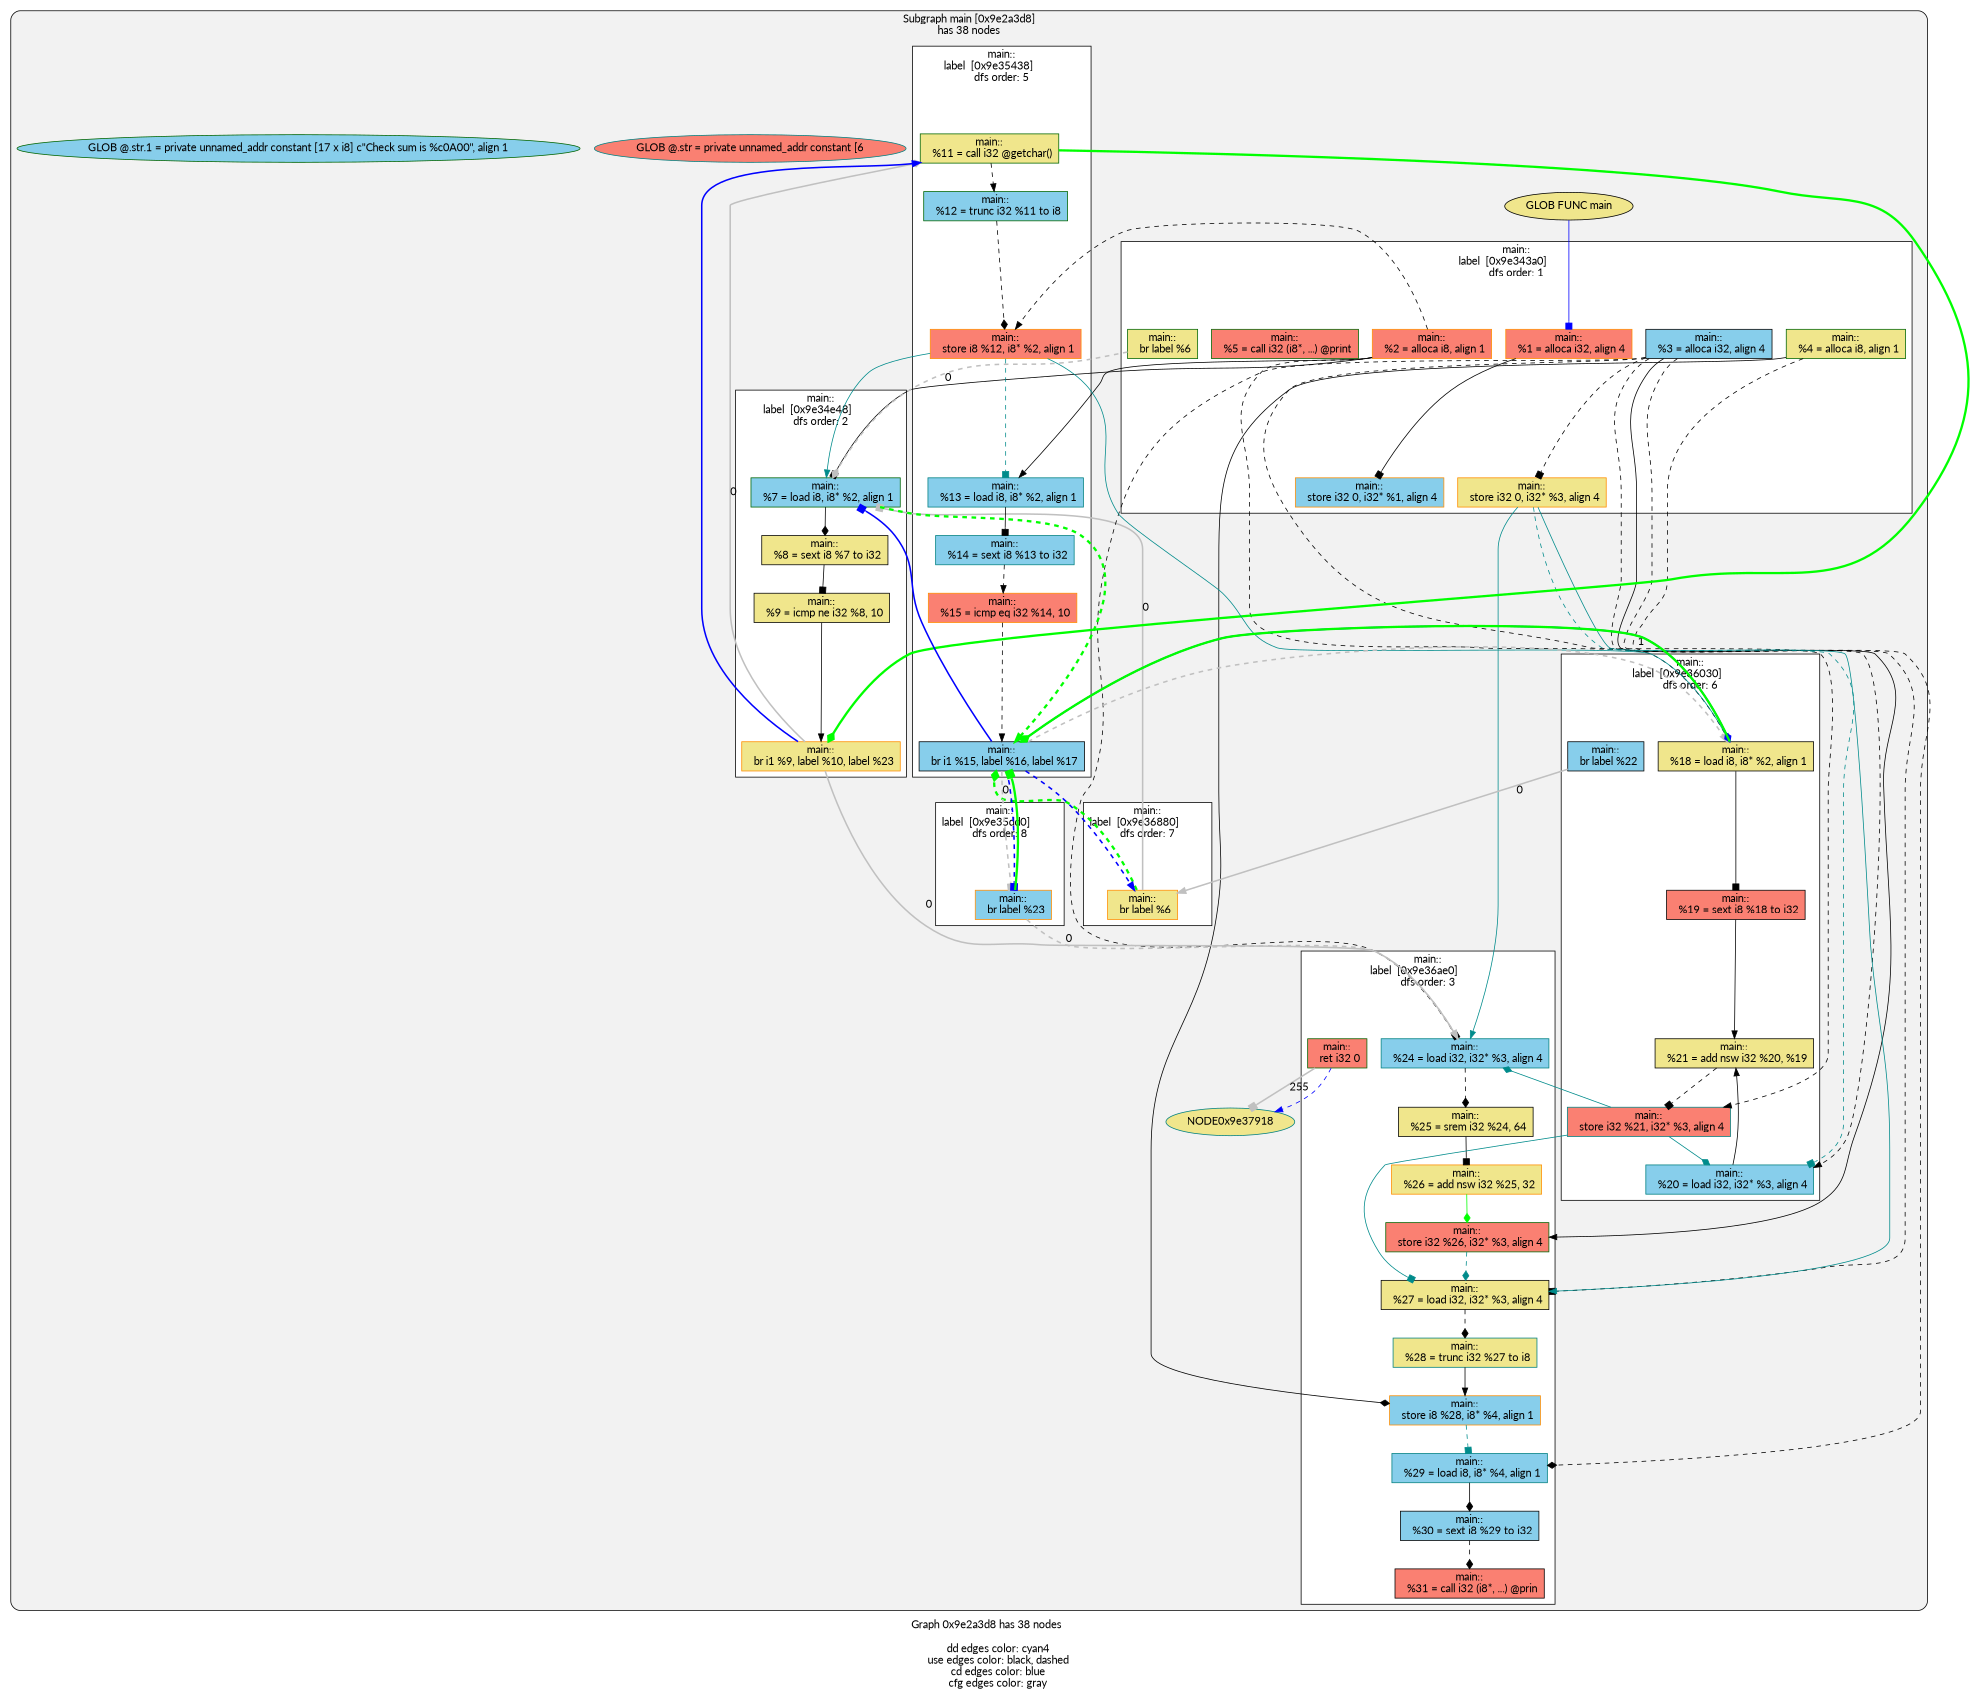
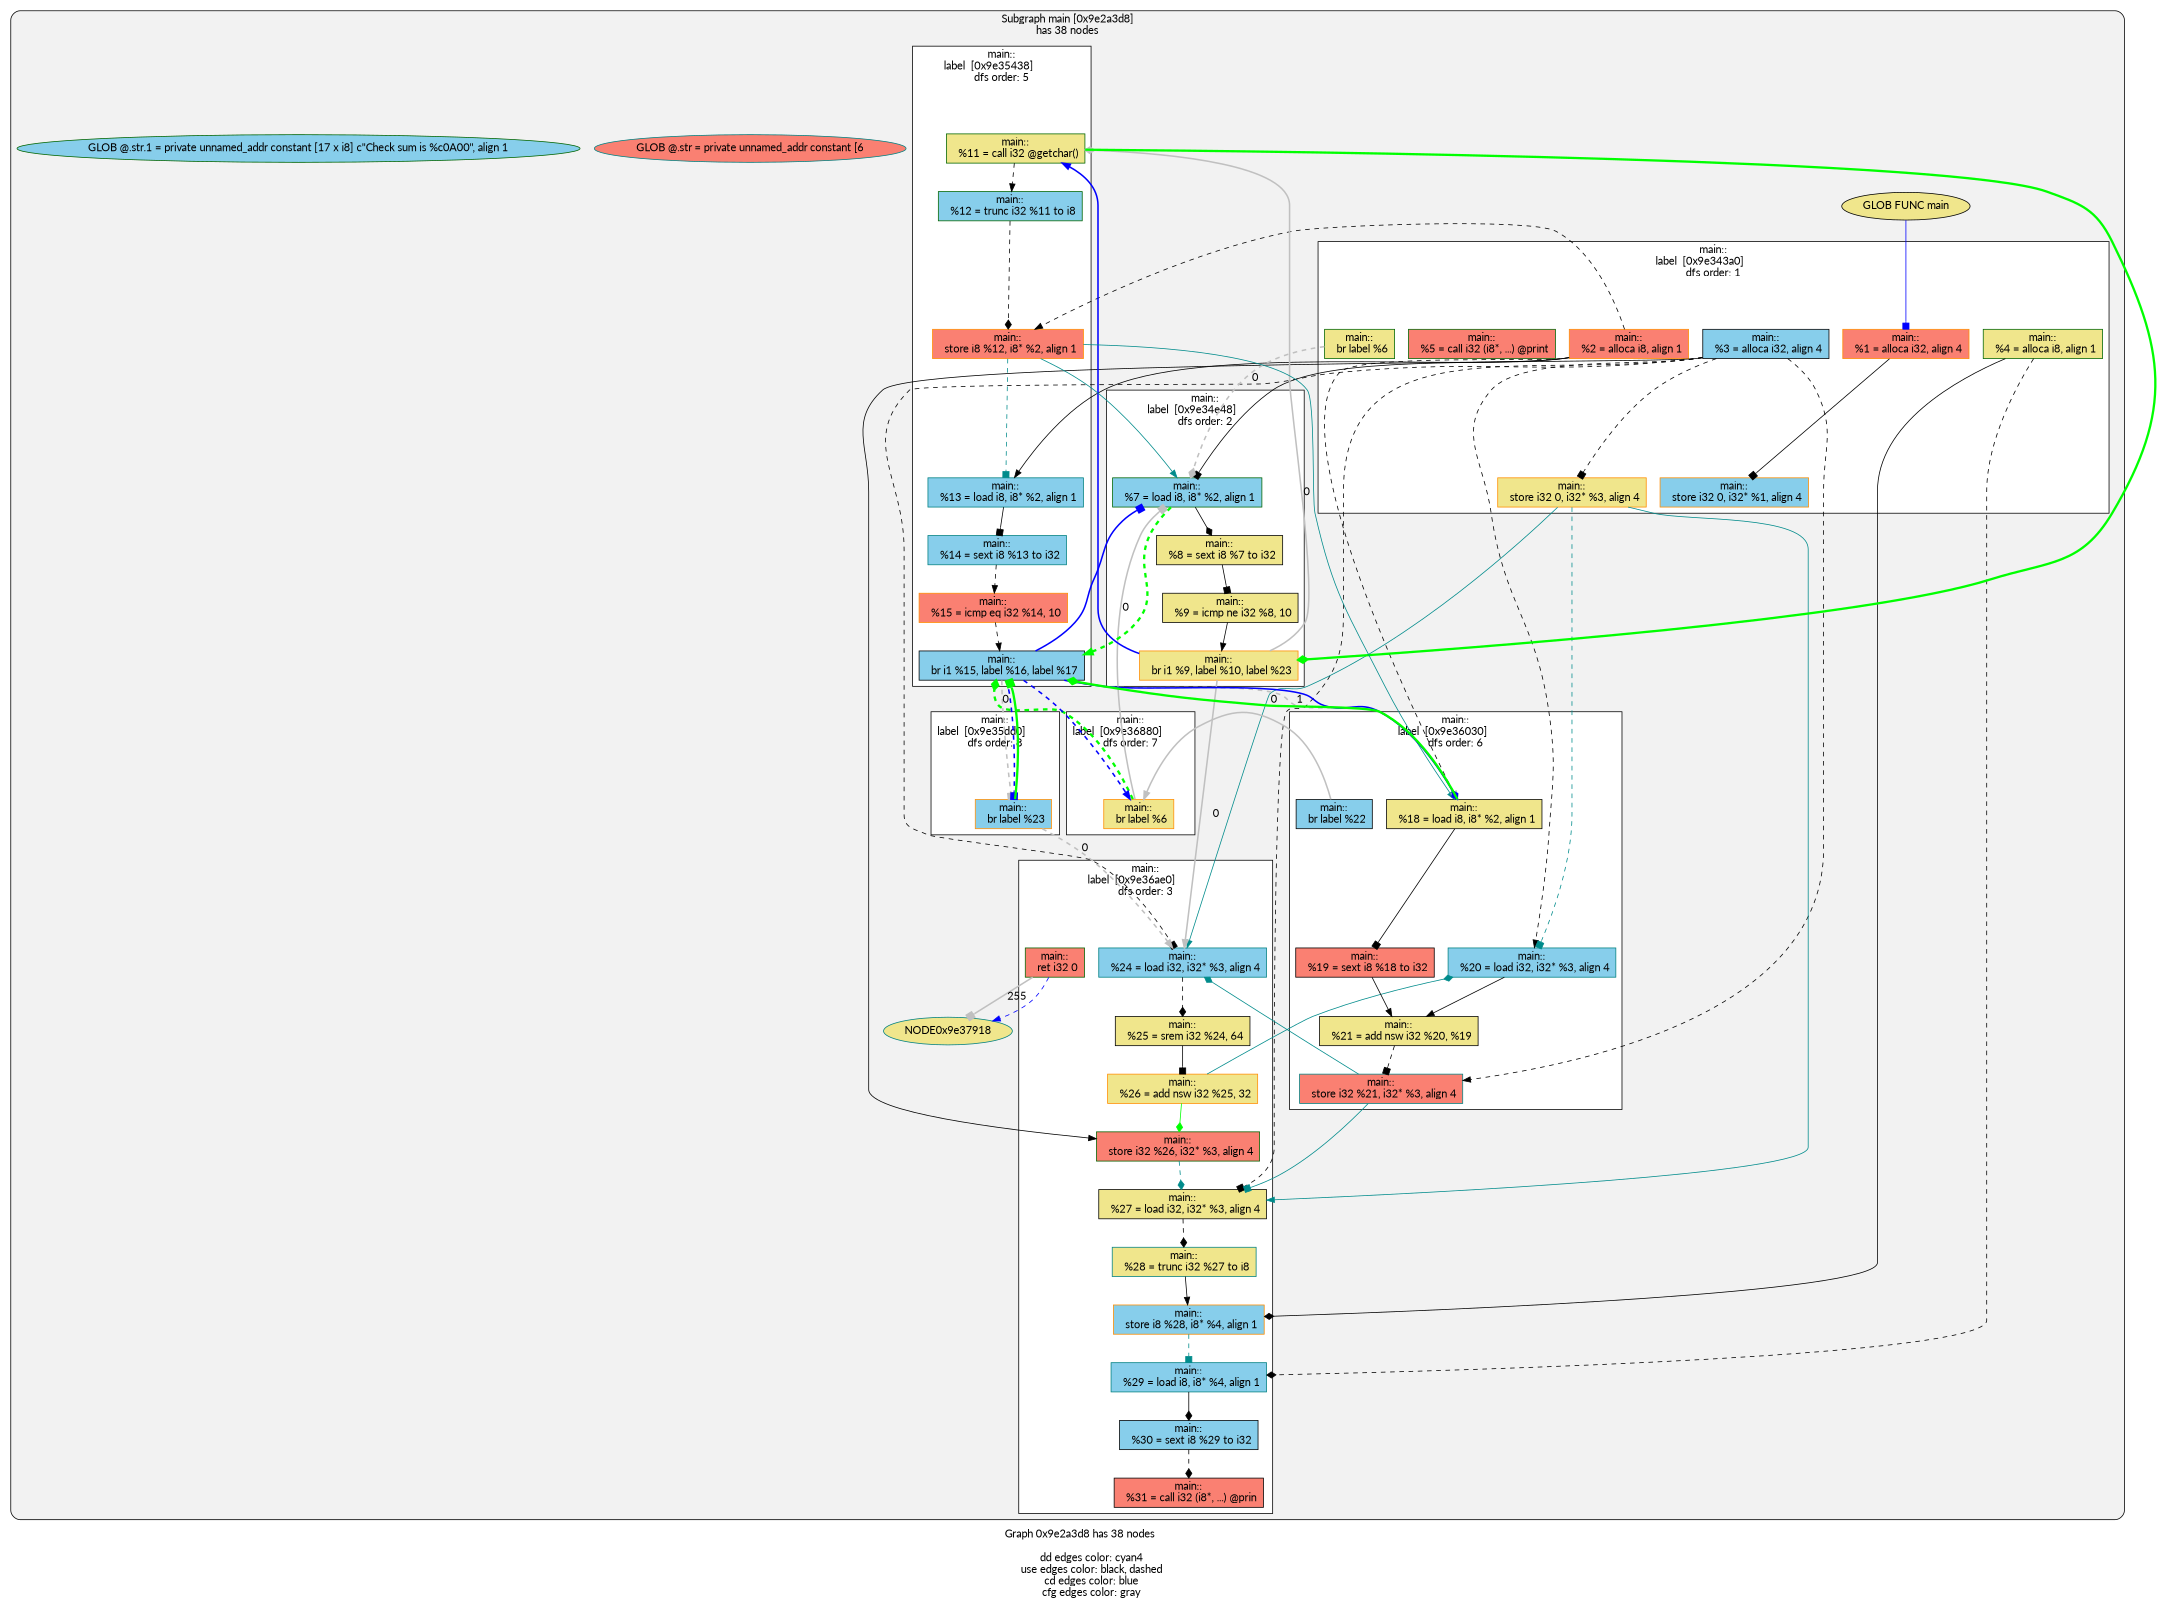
edge "main:: store i32 %21, i32* %3, align 4" -> "main:: %20 = load i32, i32* %3, align 4": now "main:: %26 = add nsw i32 %25, 32" -> "main:: %20 = load i32, i32* %3, align 4"
